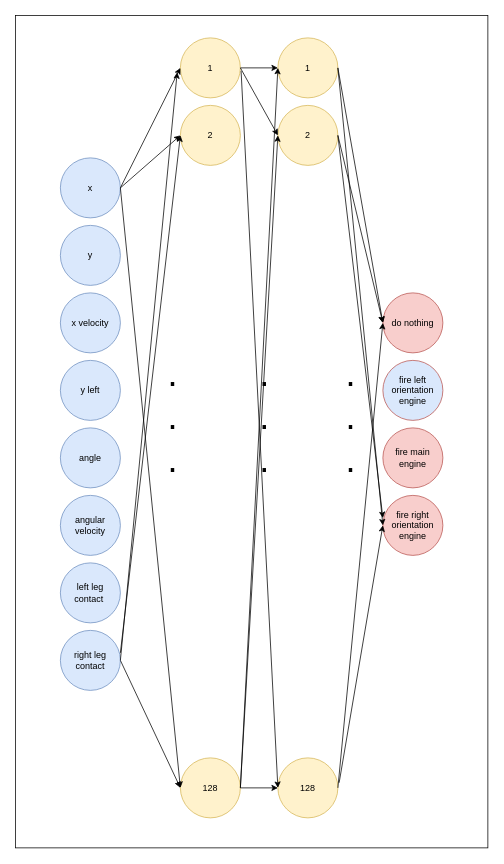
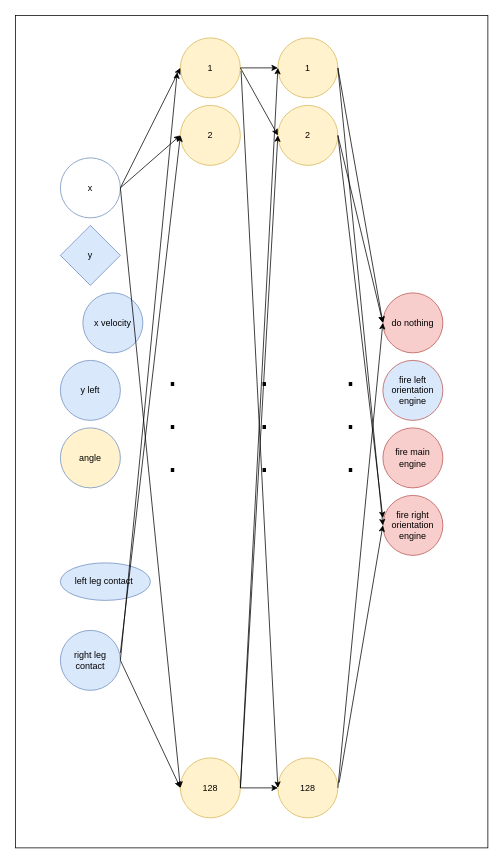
node "x": fillcolor #dae8fc -> #ffffff
node "y": shape ellipse -> diamond
node "x velocity": moved (90, 323) -> (113, 323)
node "angle": fillcolor #dae8fc -> #fff2cc
node "angular velocity": removed
node "left leg contact": size 60x60 -> 90x38
